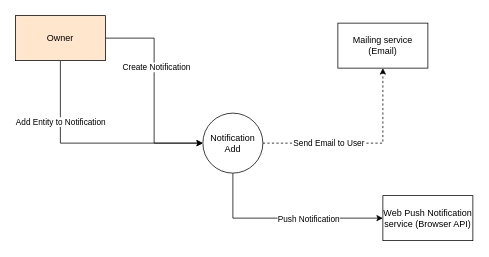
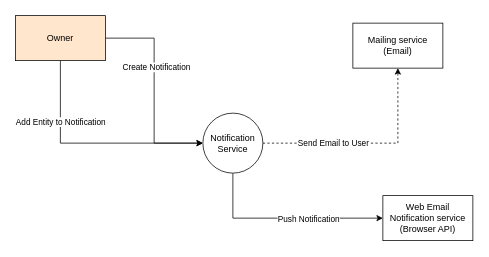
node "Mailing service (Email)": moved (383, 45) -> (398, 45)
node "Notification Add": label "Notification Add" -> "Notification Service"
node "Web Push Notification service (Browser API)": label "Web Push Notification service (Browser API)" -> "Web Email Notification service (Browser API)"
